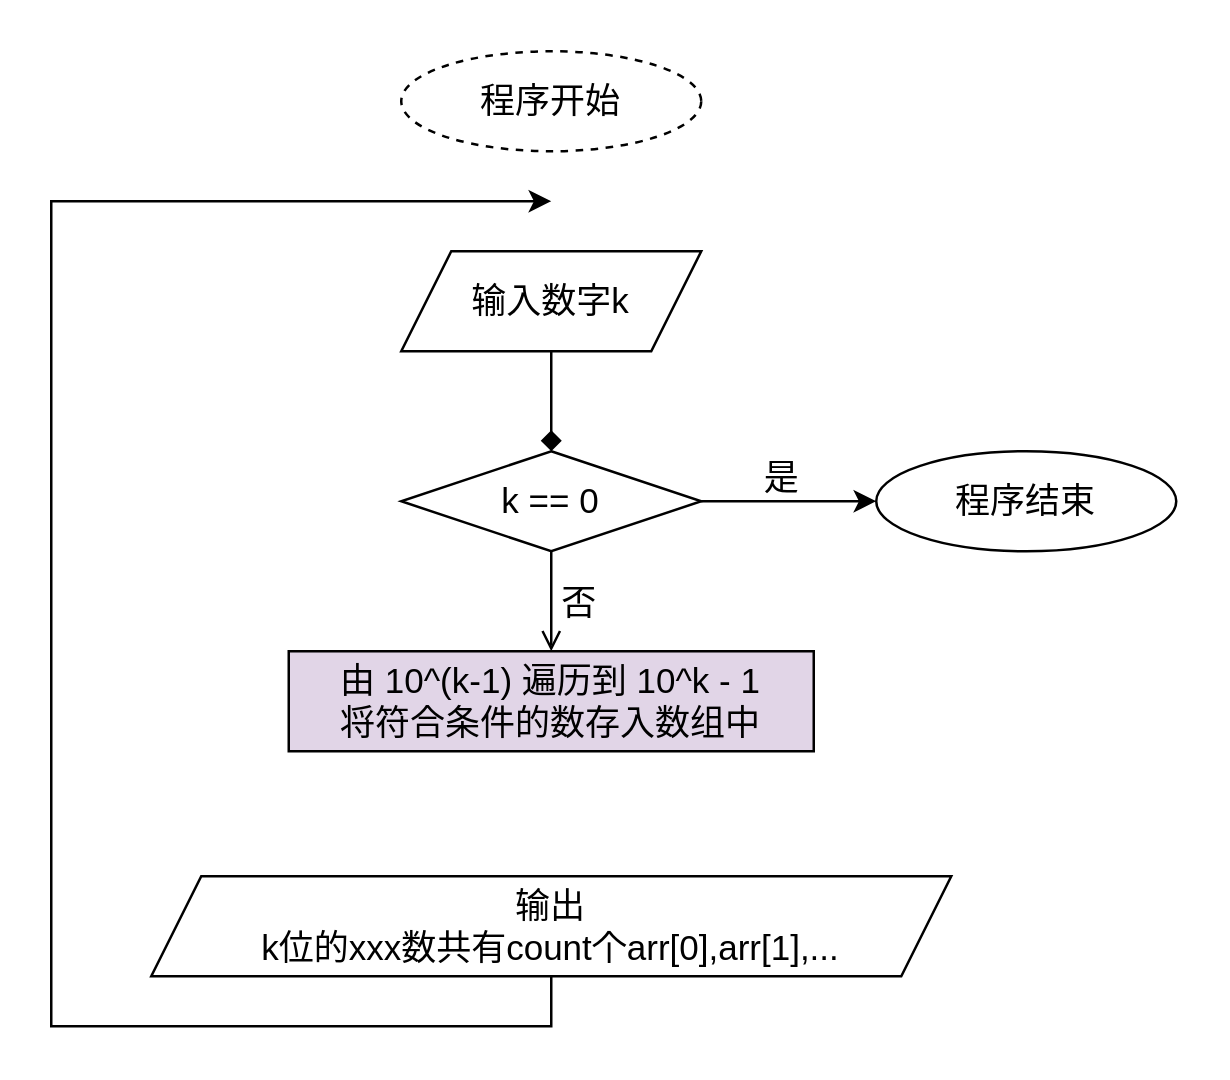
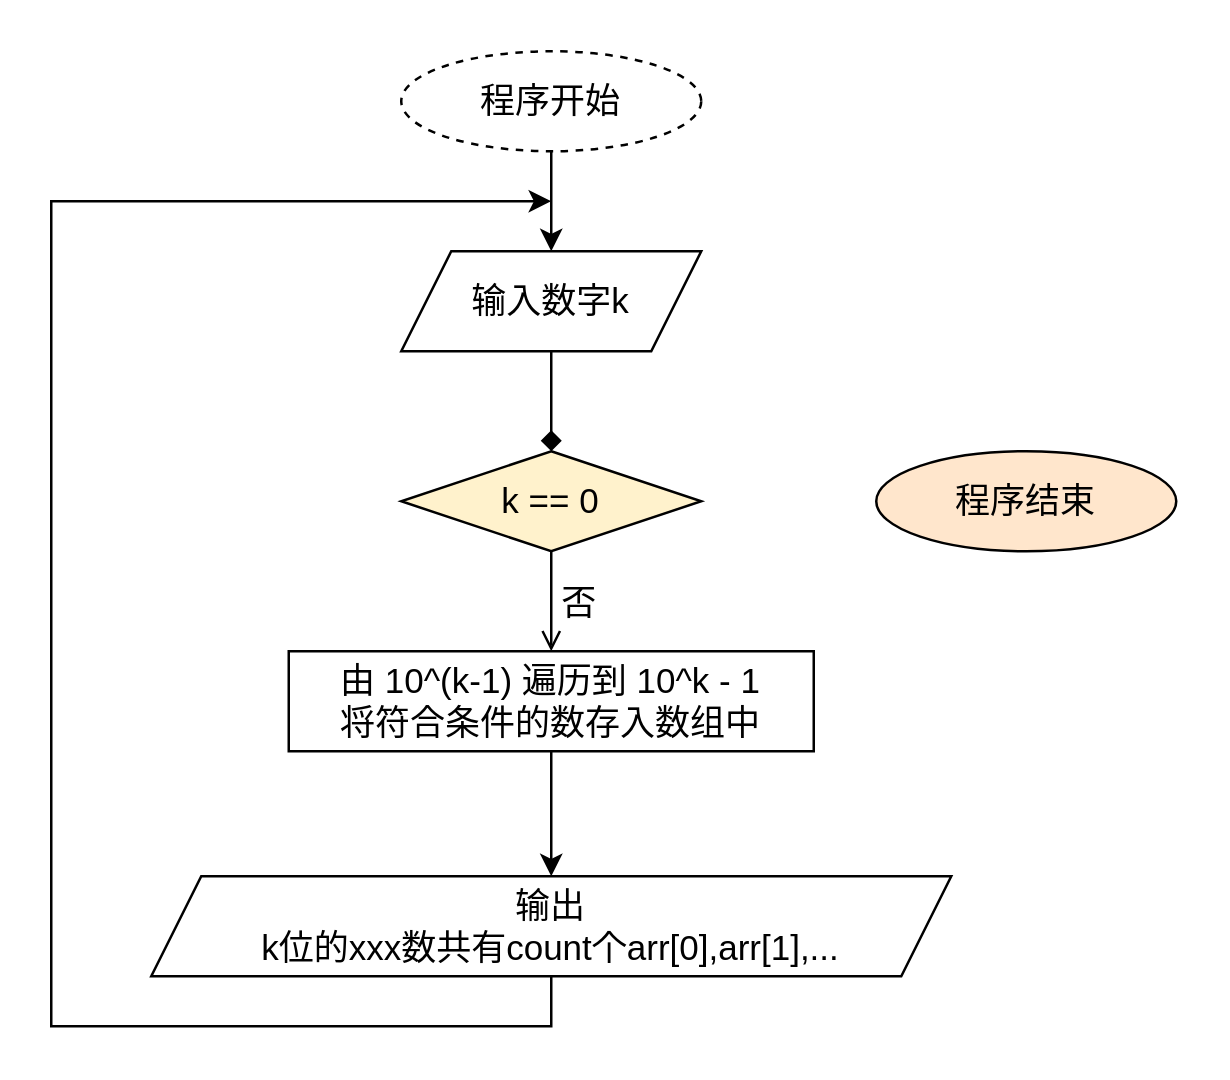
edge "程序开始" -> "输入数字k": added
node "k == 0": fillcolor #ffffff -> #fff2cc
edge "k == 0" -> "程序结束": removed, label "是"
node "程序结束": fillcolor #ffffff -> #ffe6cc
node "由 10^(k-1) 遍历到 10^k - 1 将符合条件的数存入数组中": fillcolor #e1d5e7 -> #ffffff
edge "由 10^(k-1) 遍历到 10^k - 1 将符合条件的数存入数组中" -> "输出 k位的xxx数共有count个arr[0],arr[1],...": added
